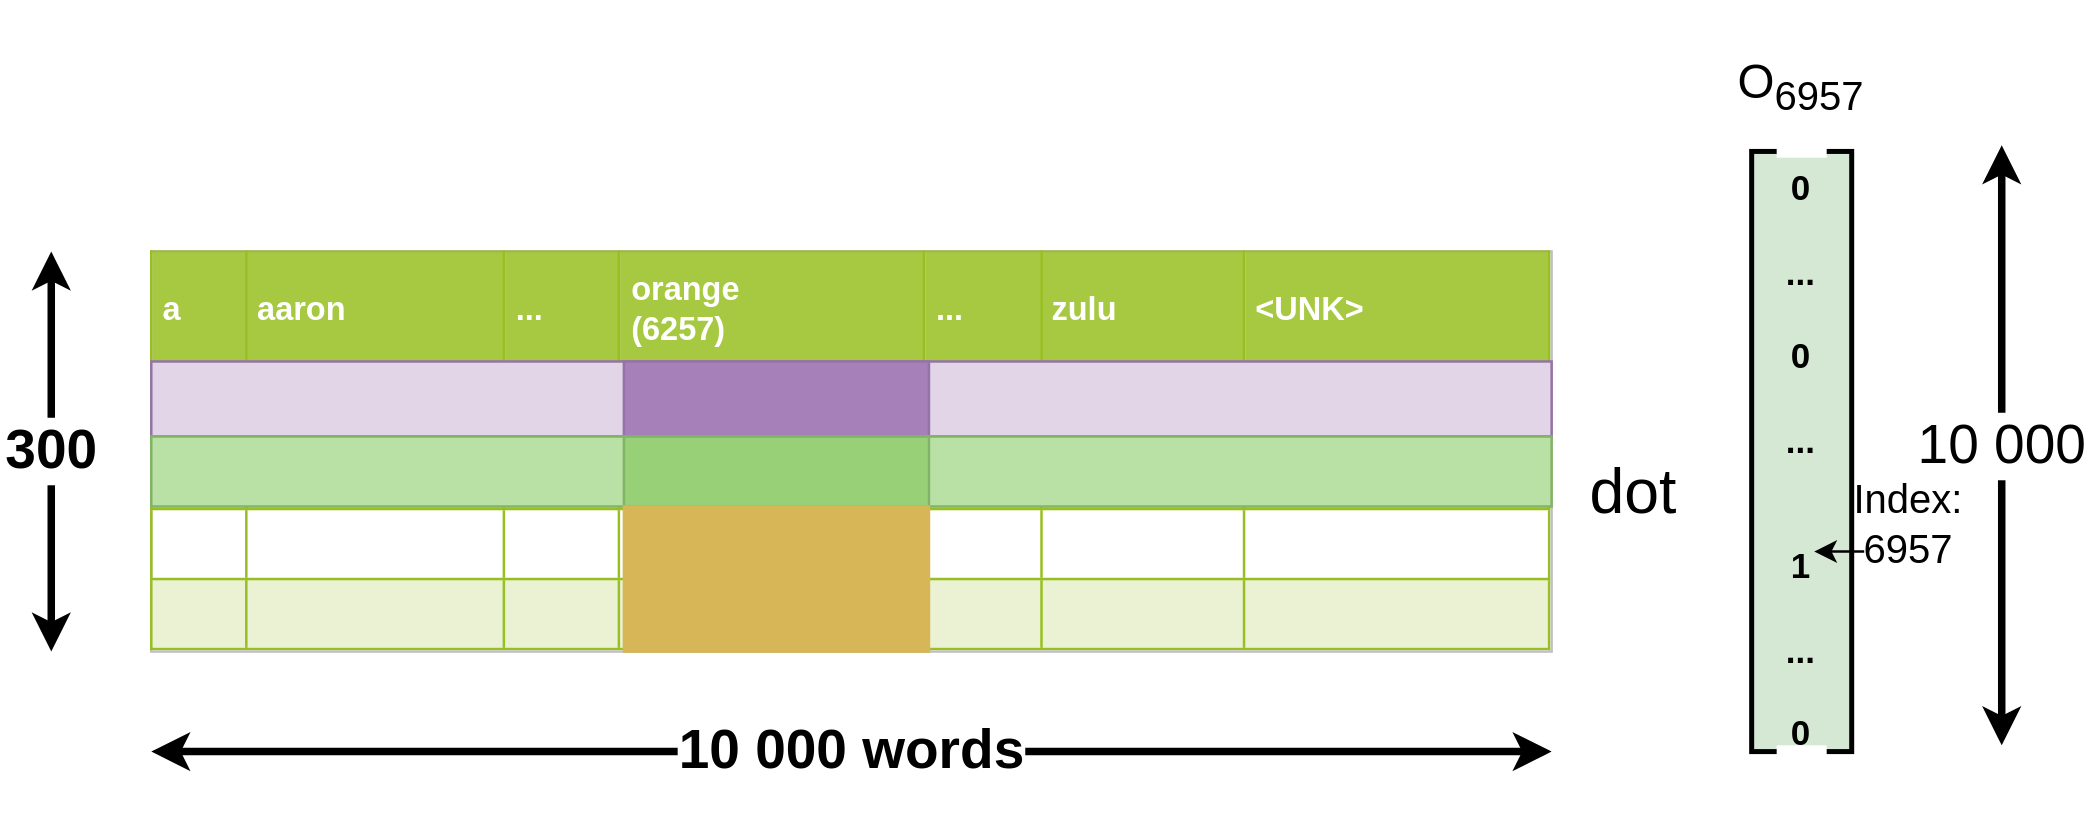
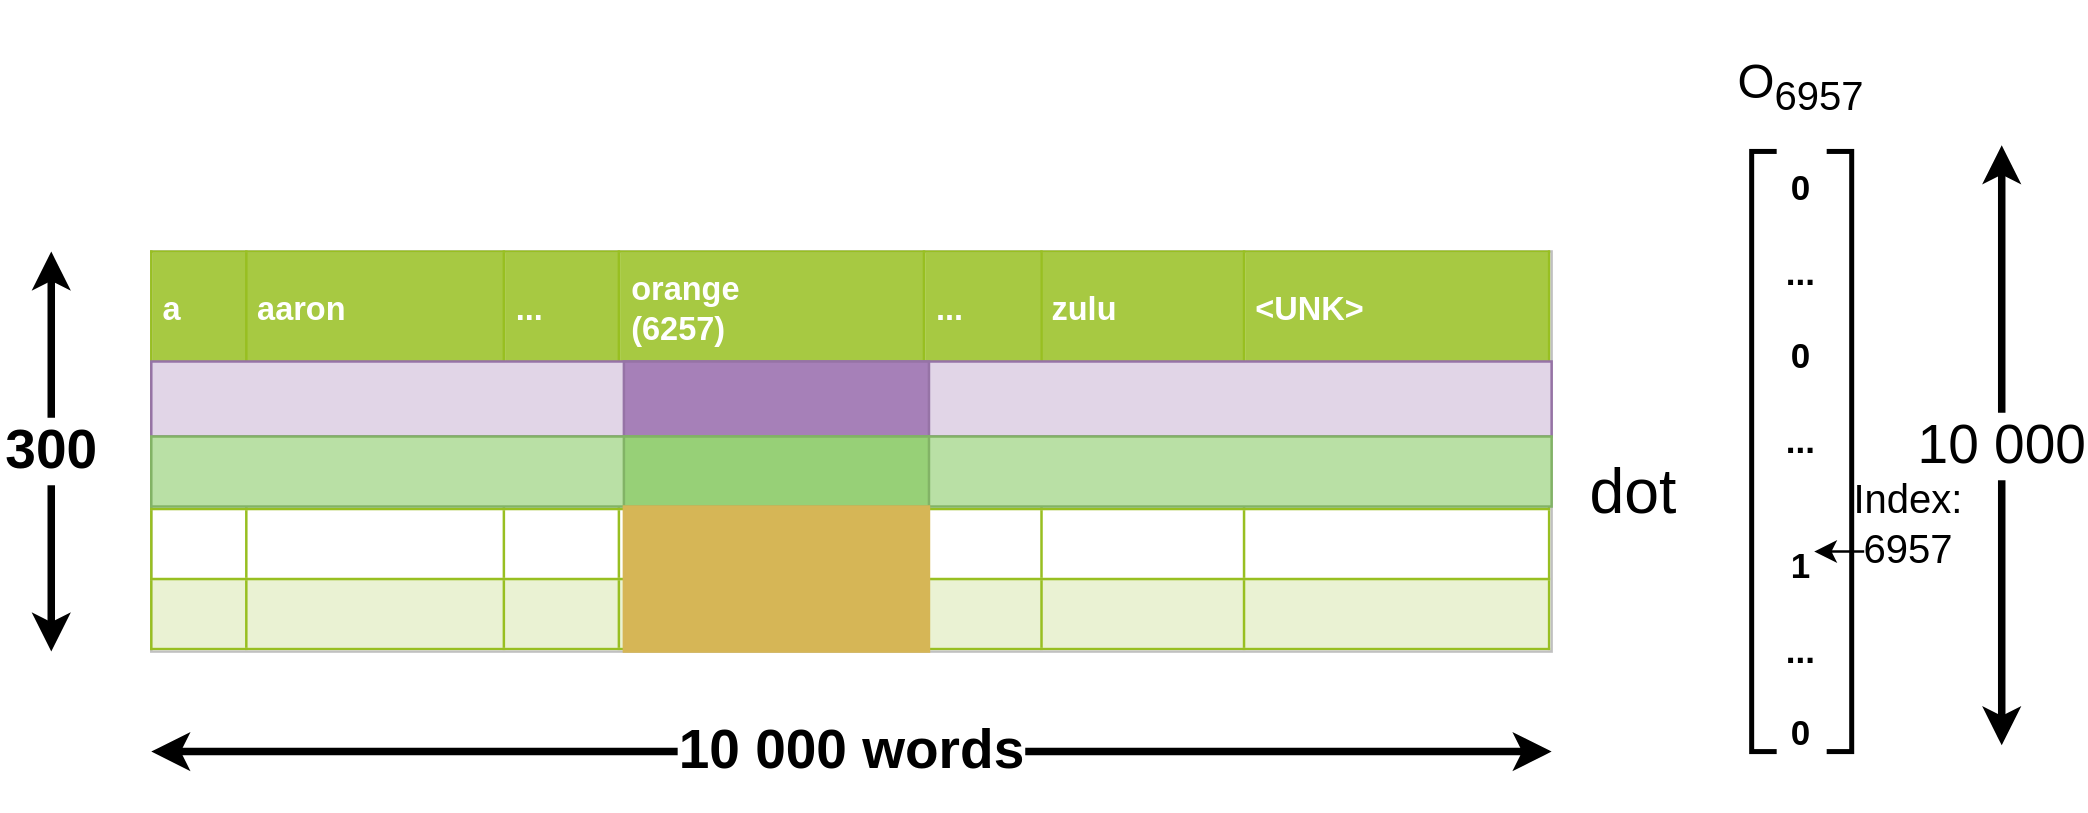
node "0 ... 0 ... 1 ... 0": fillcolor #d5e8d4 -> #ffffff
